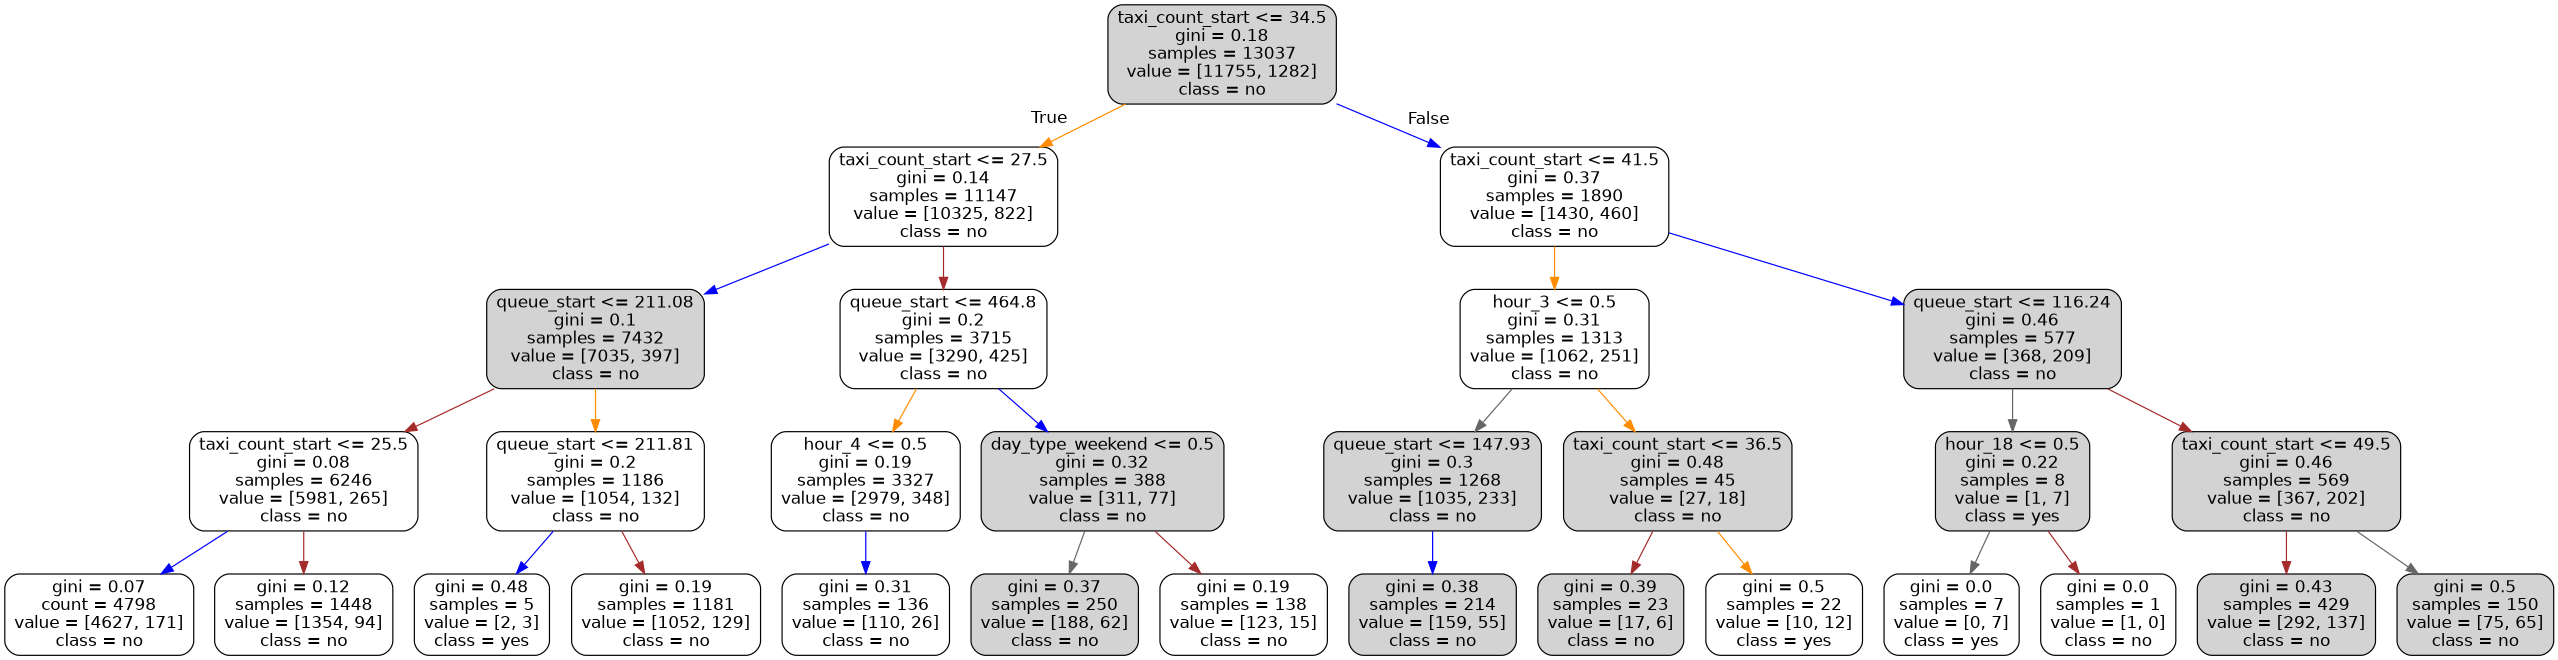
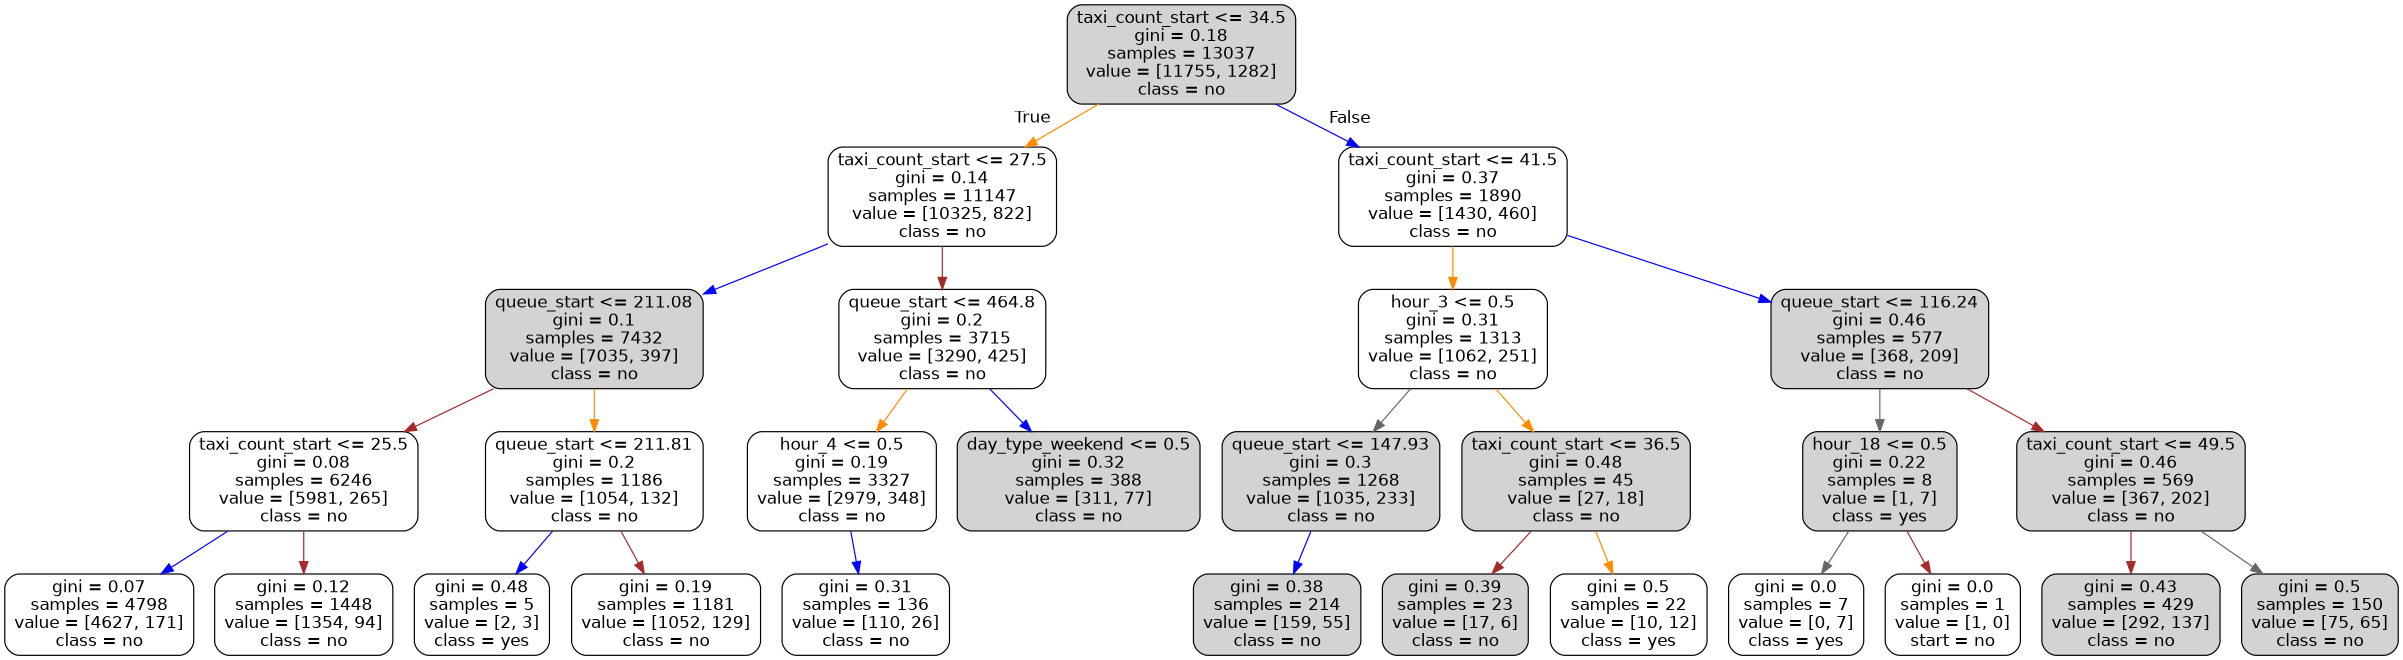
node "gini = 0.07 count = 4798 value = [4627, 171] class = no": label "gini = 0.07 count = 4798 value = [4627, 171] class = no" -> "gini = 0.07 samples = 4798 value = [4627, 171] class = no"
node "gini = 0.37 samples = 250 value = [188, 62] class = no": removed
node "gini = 0.19 samples = 138 value = [123, 15] class = no": removed
node "gini = 0.0 samples = 1 value = [1, 0] class = no": label "gini = 0.0 samples = 1 value = [1, 0] class = no" -> "gini = 0.0 samples = 1 value = [1, 0] start = no"
